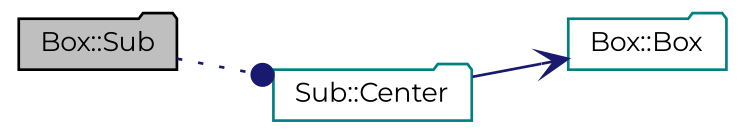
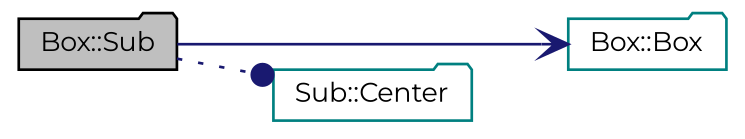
edge "Sub::Center" -> "Box::Box": now "Box::Sub" -> "Box::Box"
